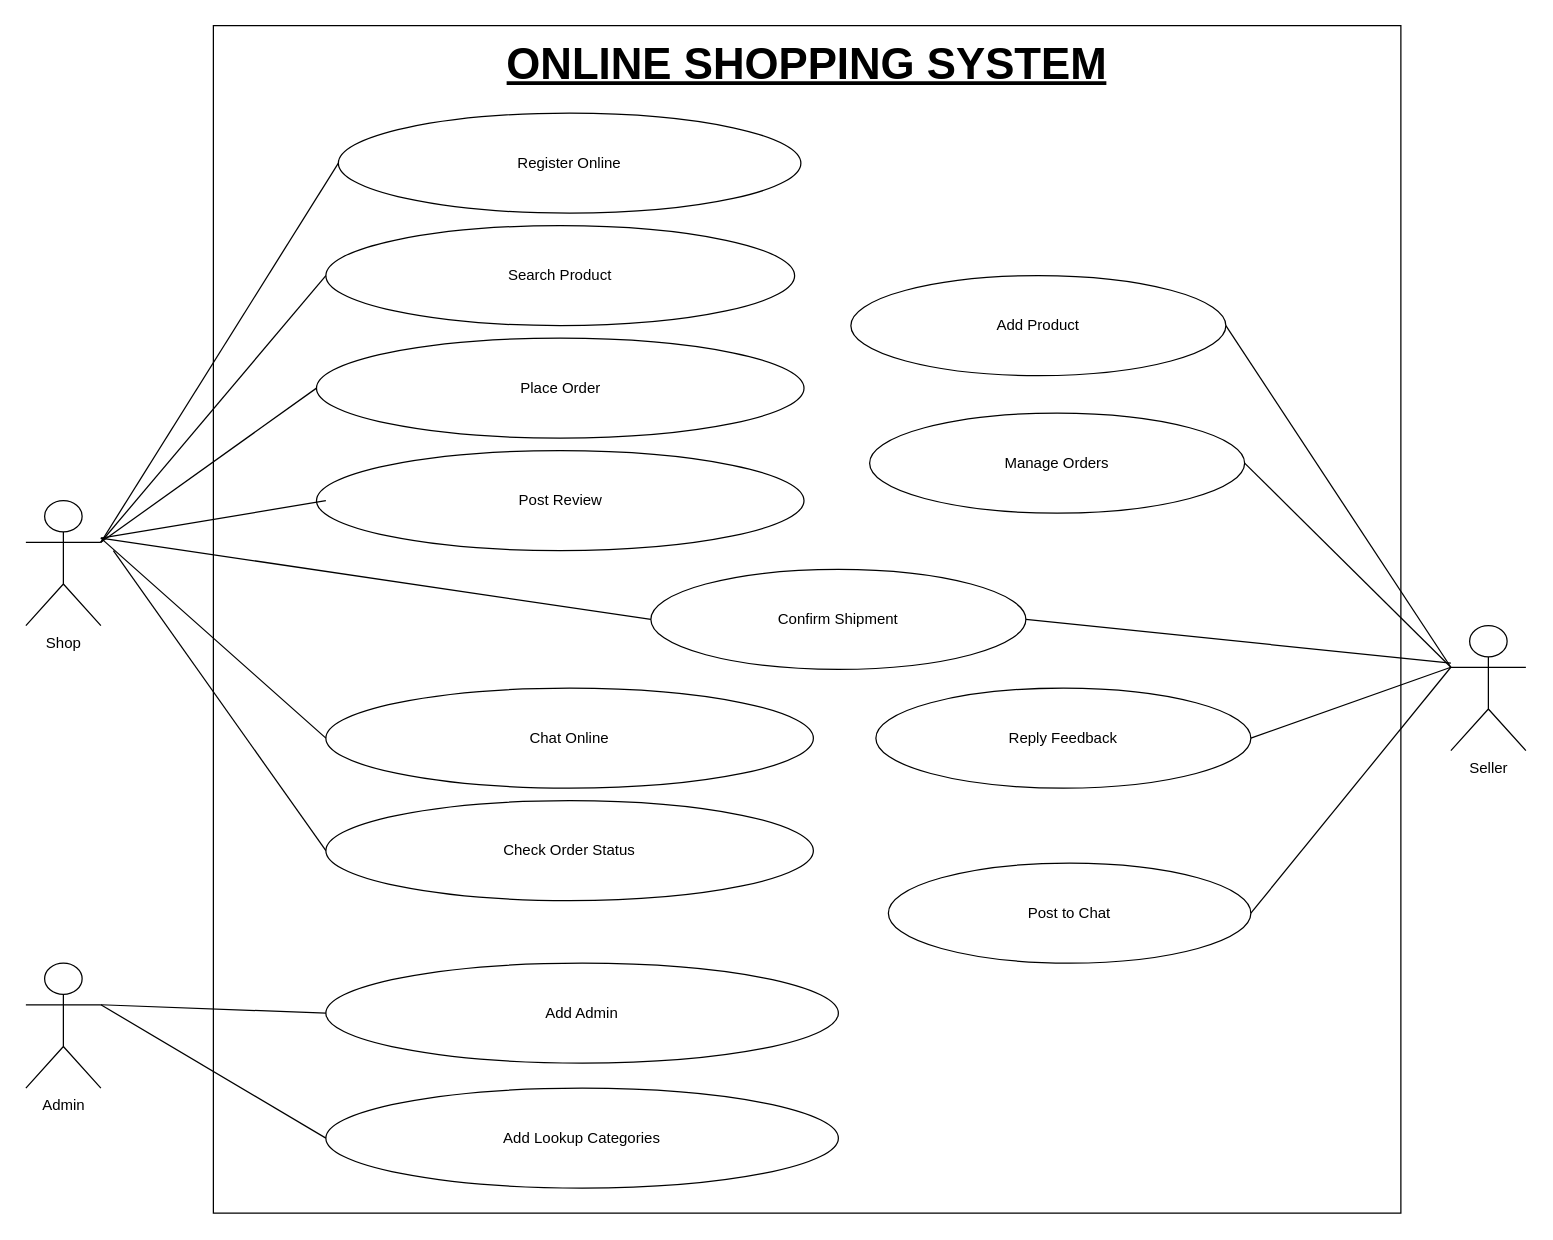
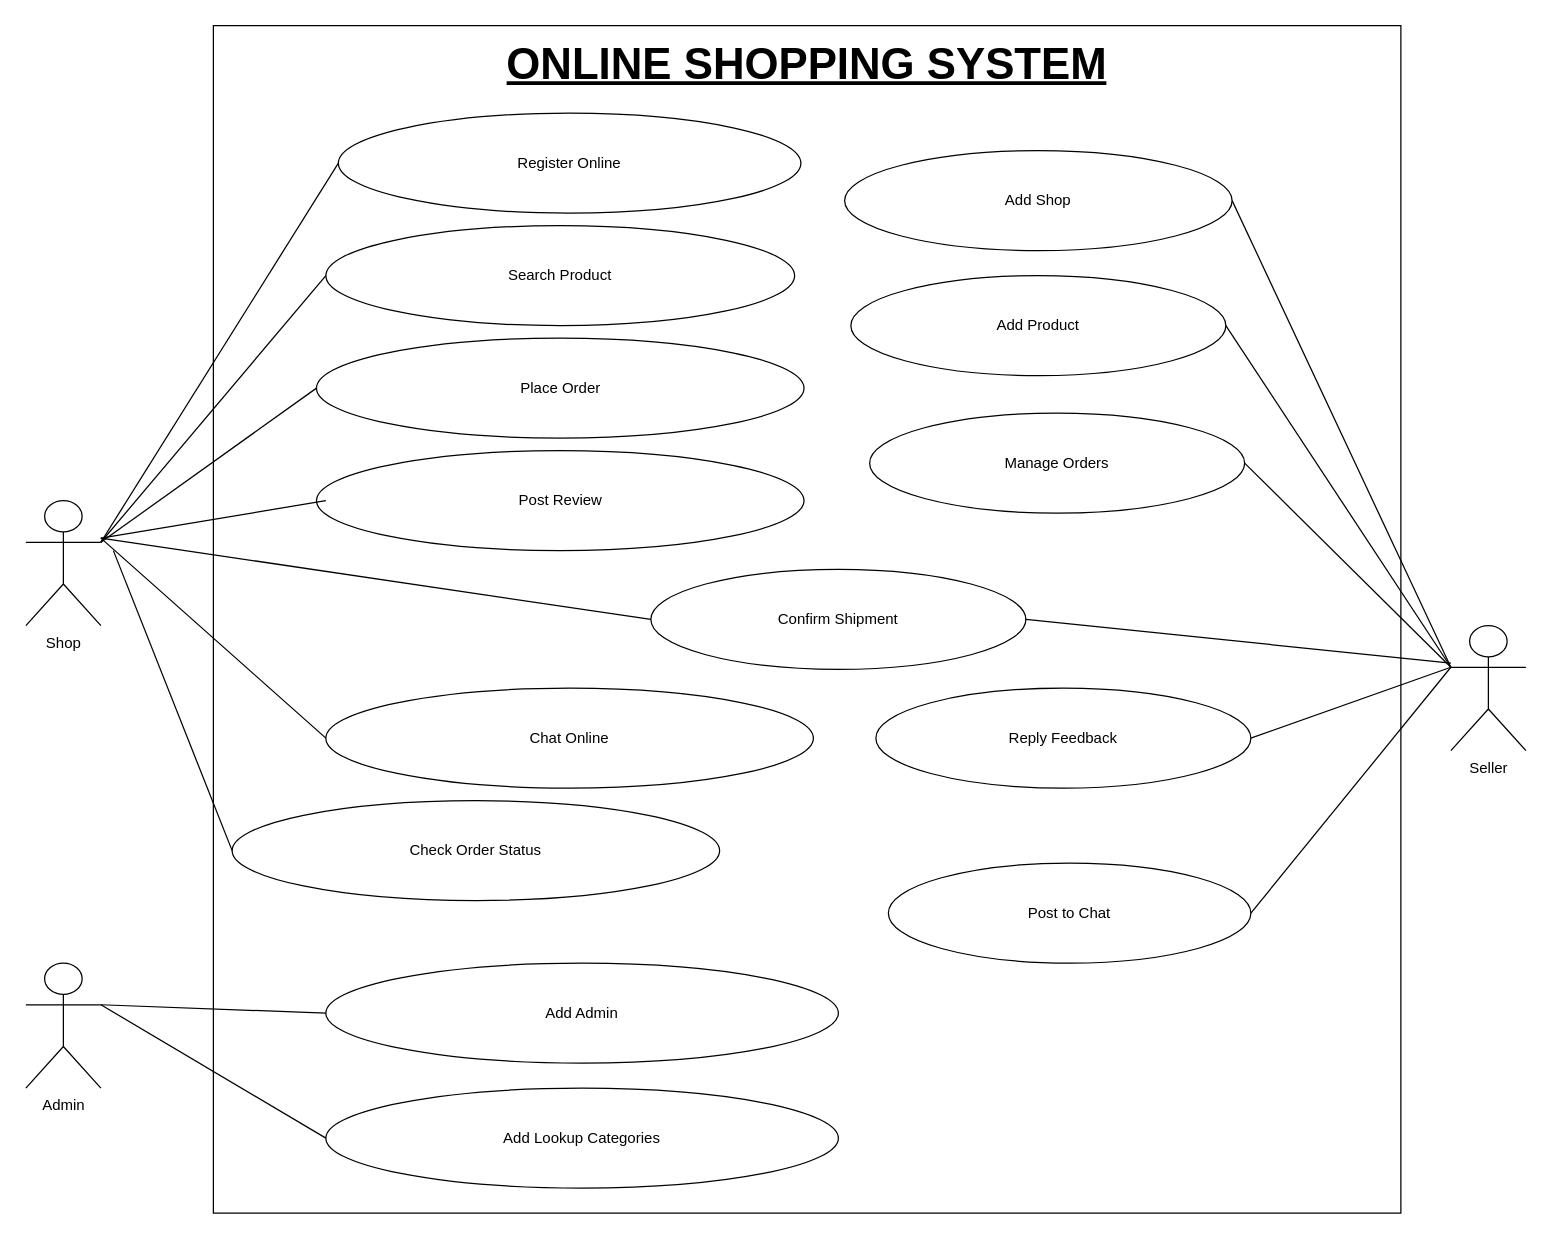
node "Add Shop": added
edge "Add Shop" -- "Seller": added
node "Check Order Status": moved (569, 851) -> (476, 851)
